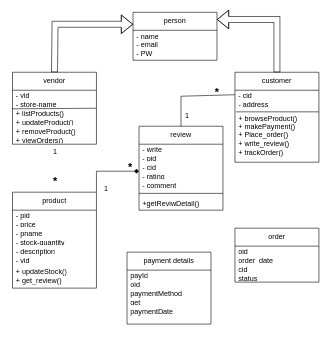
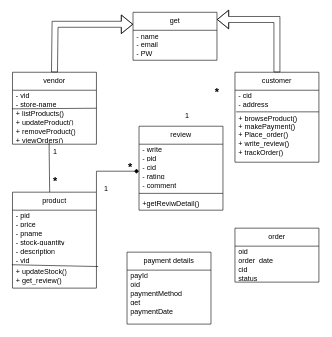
node "person": label "person" -> "get"
edge "customer" -- "review": removed
edge "+ removeProduct() + viewOrders()" -- "product": added
edge "- description - vid" -- "+ updateStock() + get_review()": added
